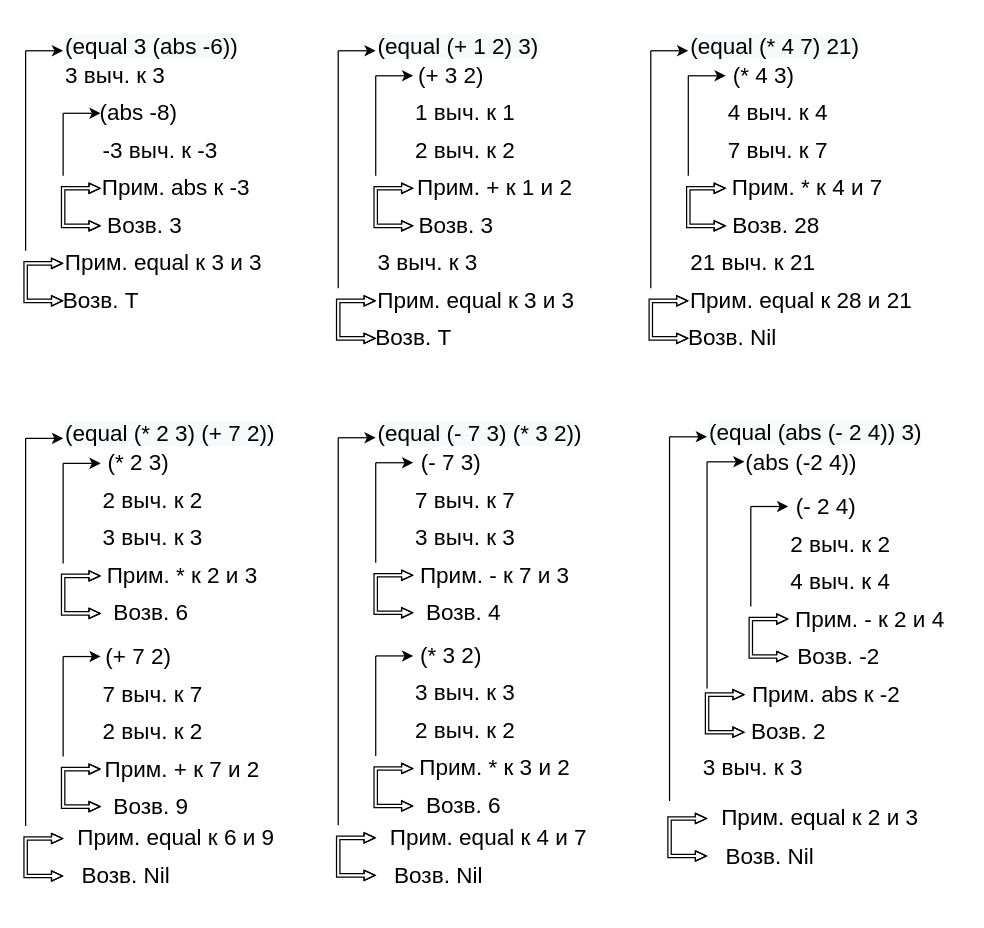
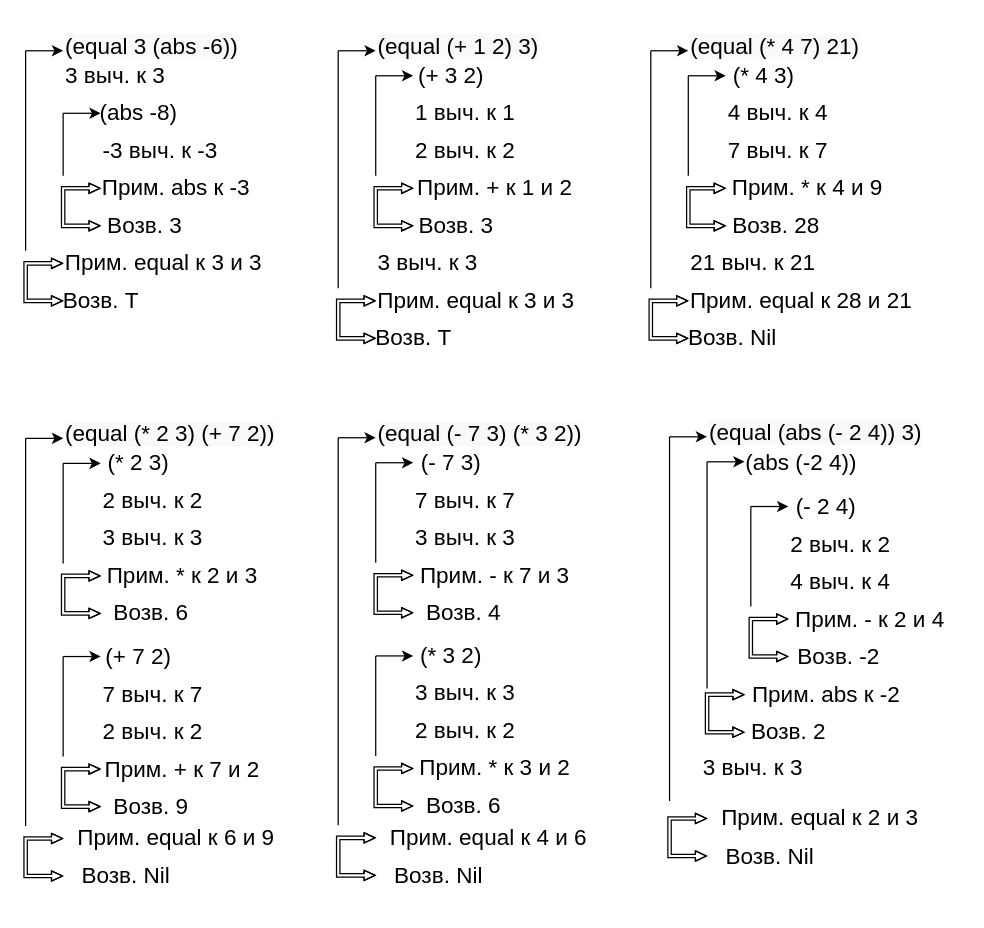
node "Прим. * к 4 и 7": label "Прим. * к 4 и 7" -> "Прим. * к 4 и 9"
node "Прим. equal к 4 и 7": label "Прим. equal к 4 и 7" -> "Прим. equal к 4 и 6"
